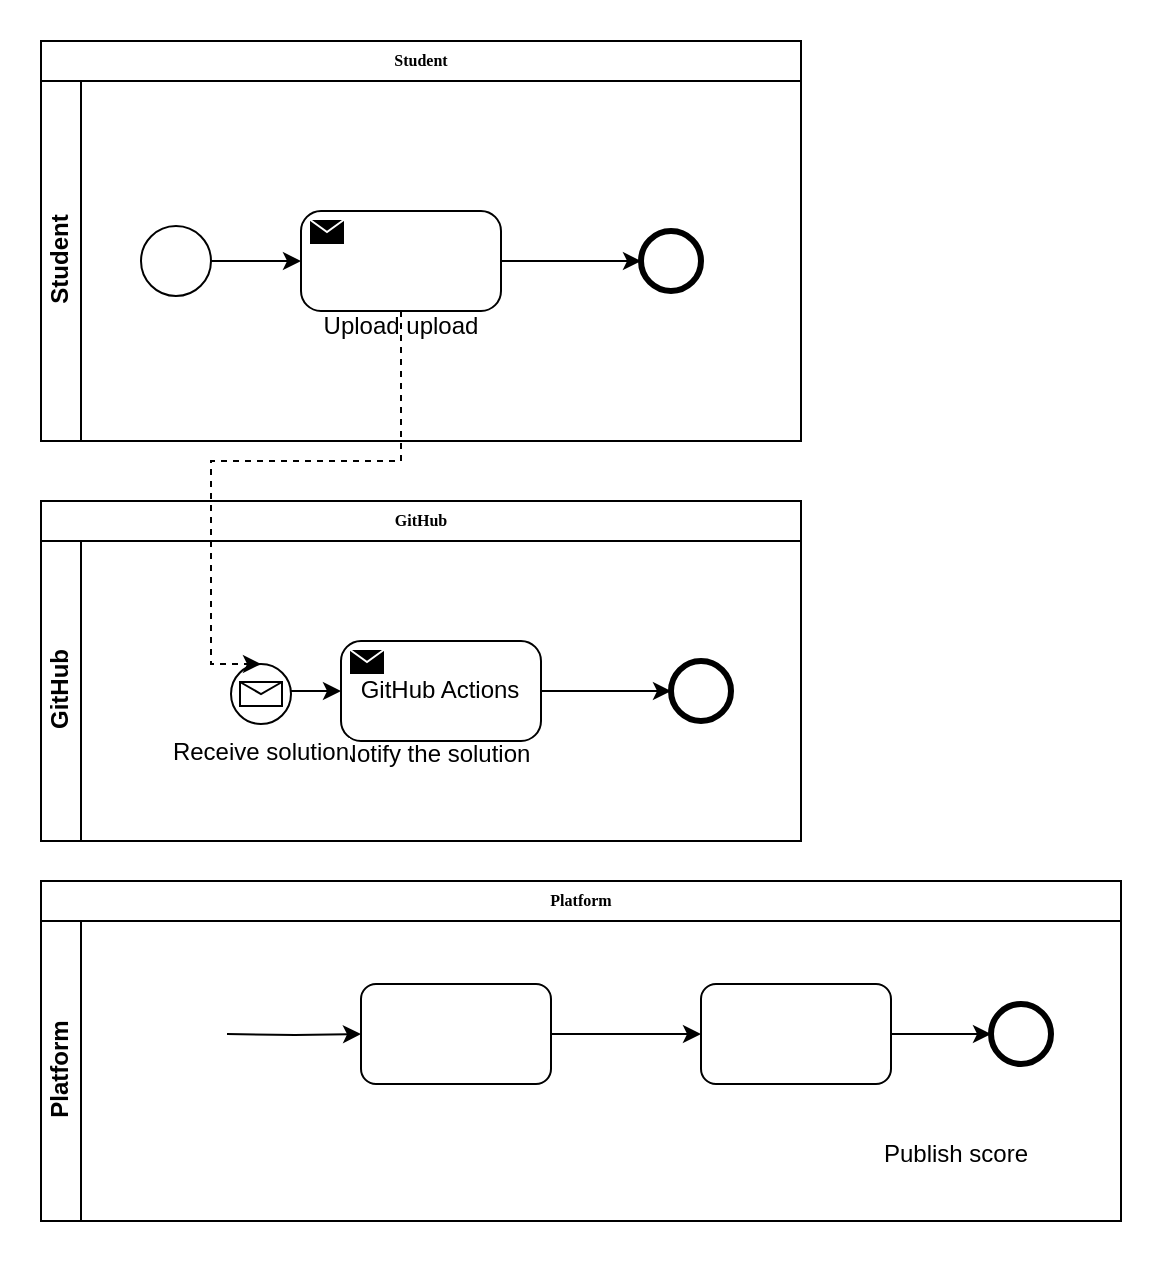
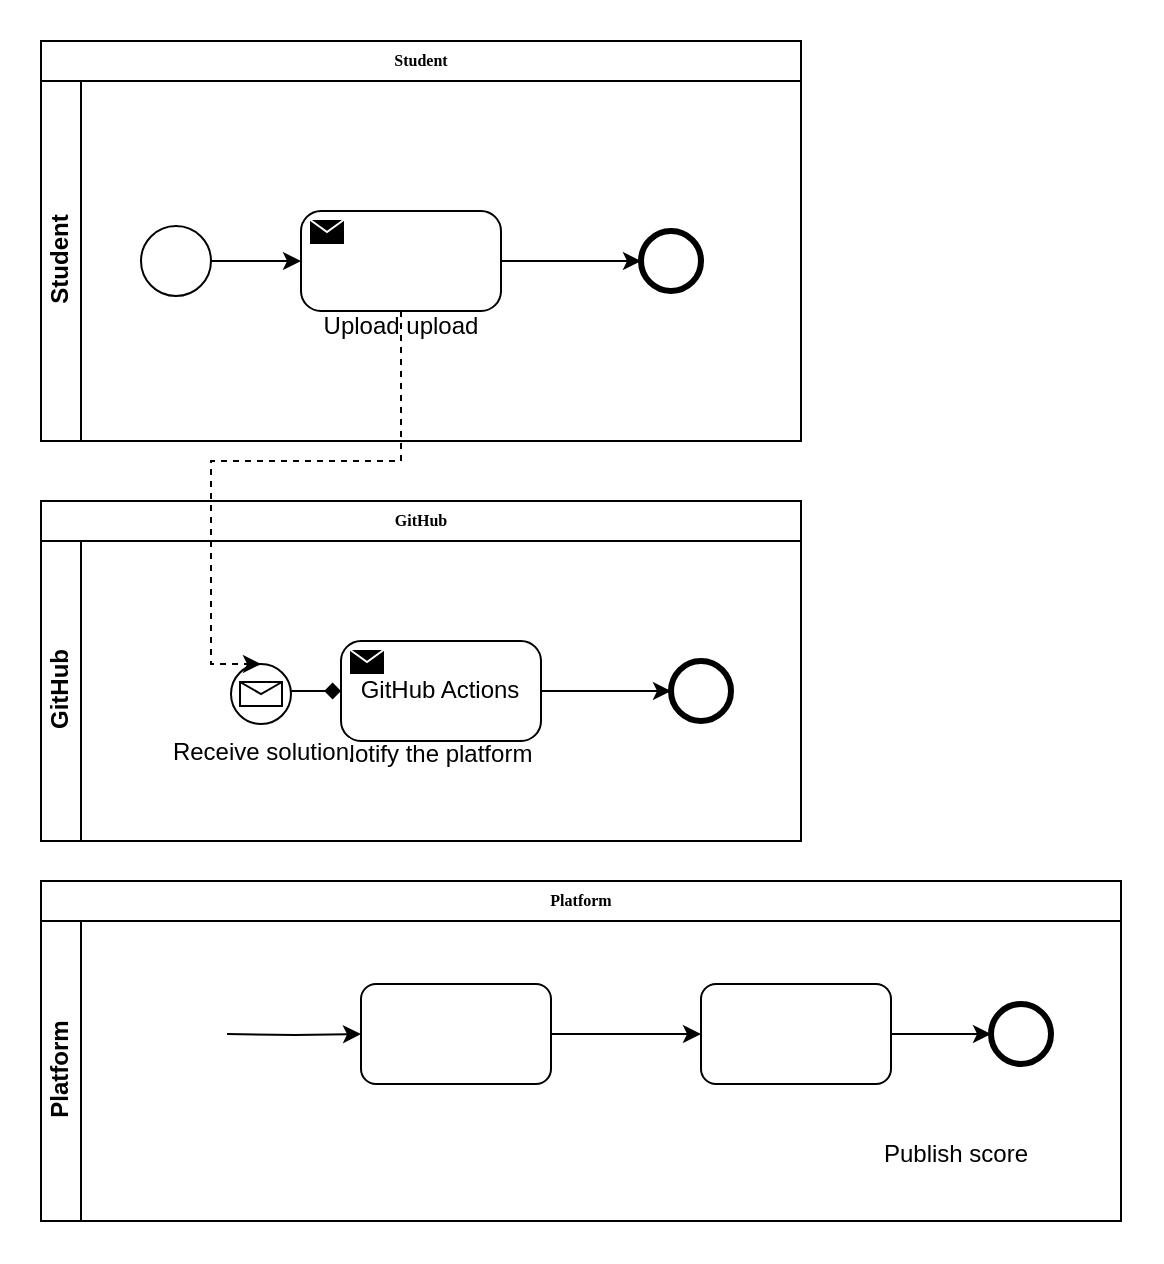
edge "Receive solution" -> "GitHub Actions": arrowhead classic -> diamond
node "Notify the solution": label "Notify the solution" -> "Notify the platform"
